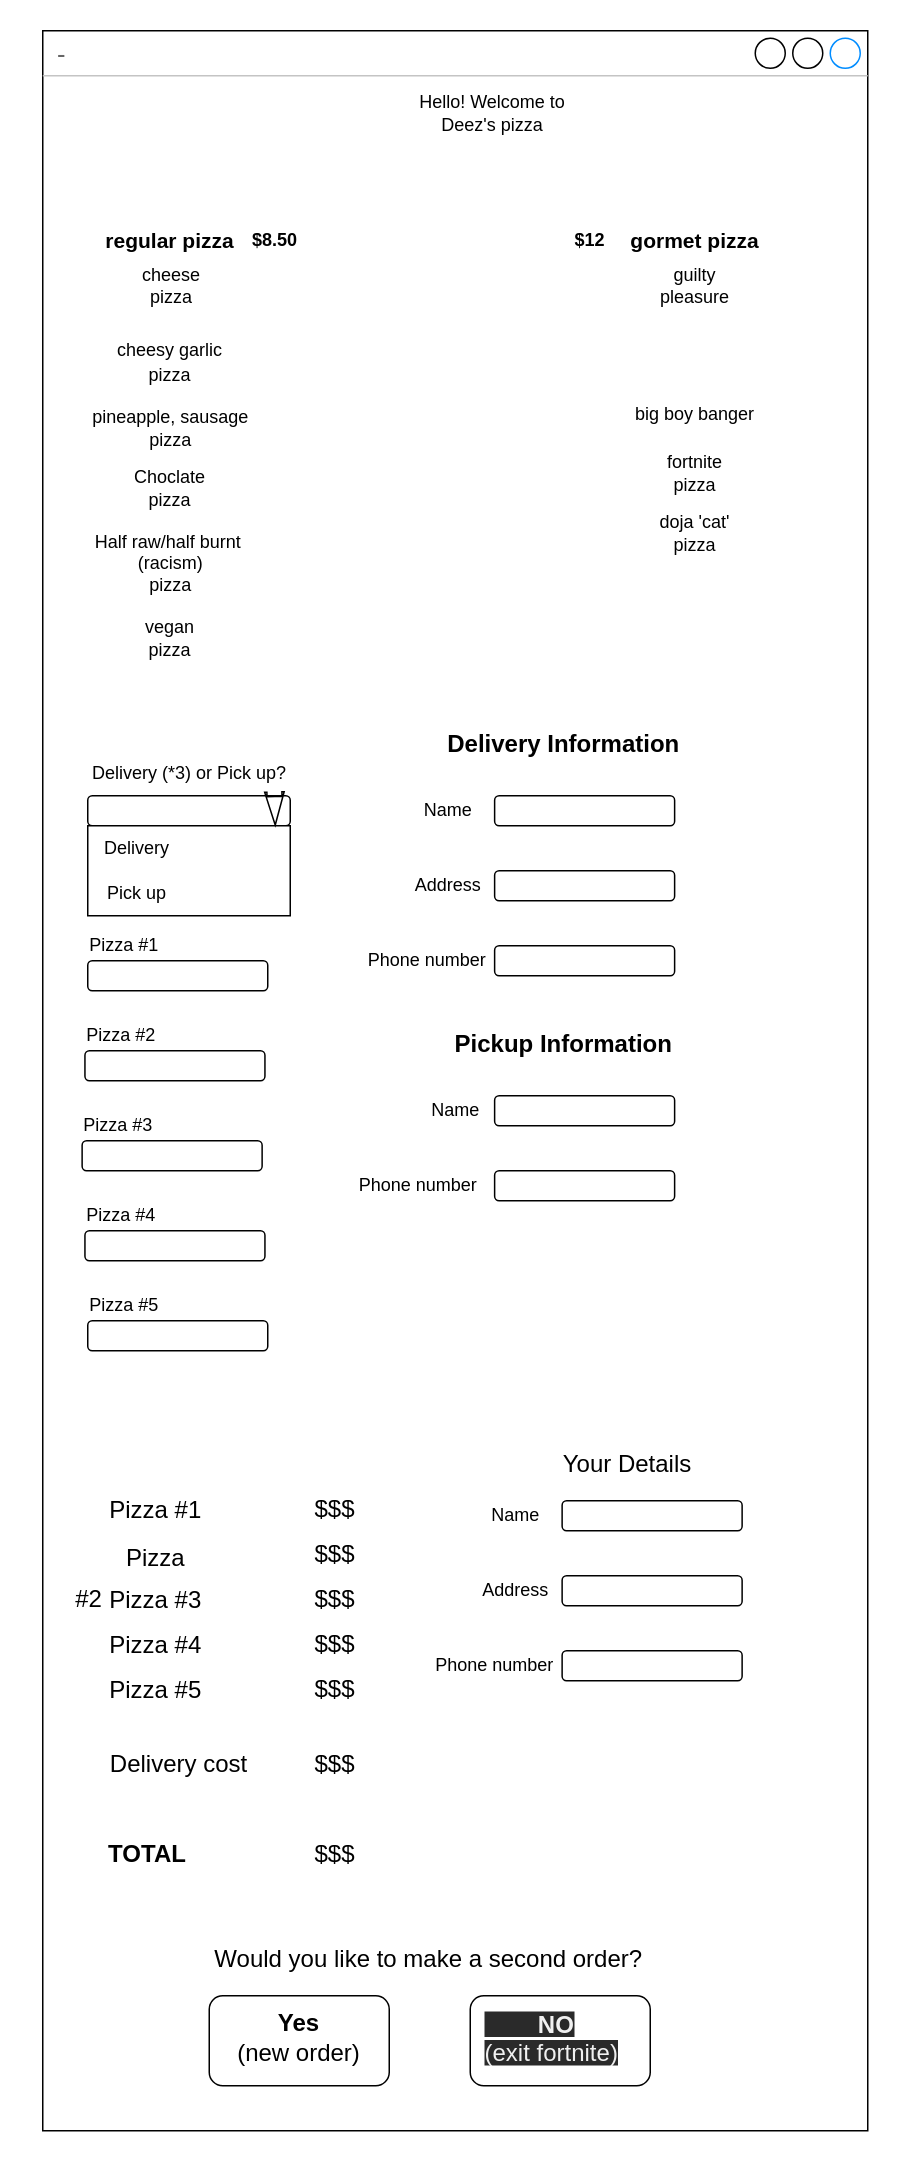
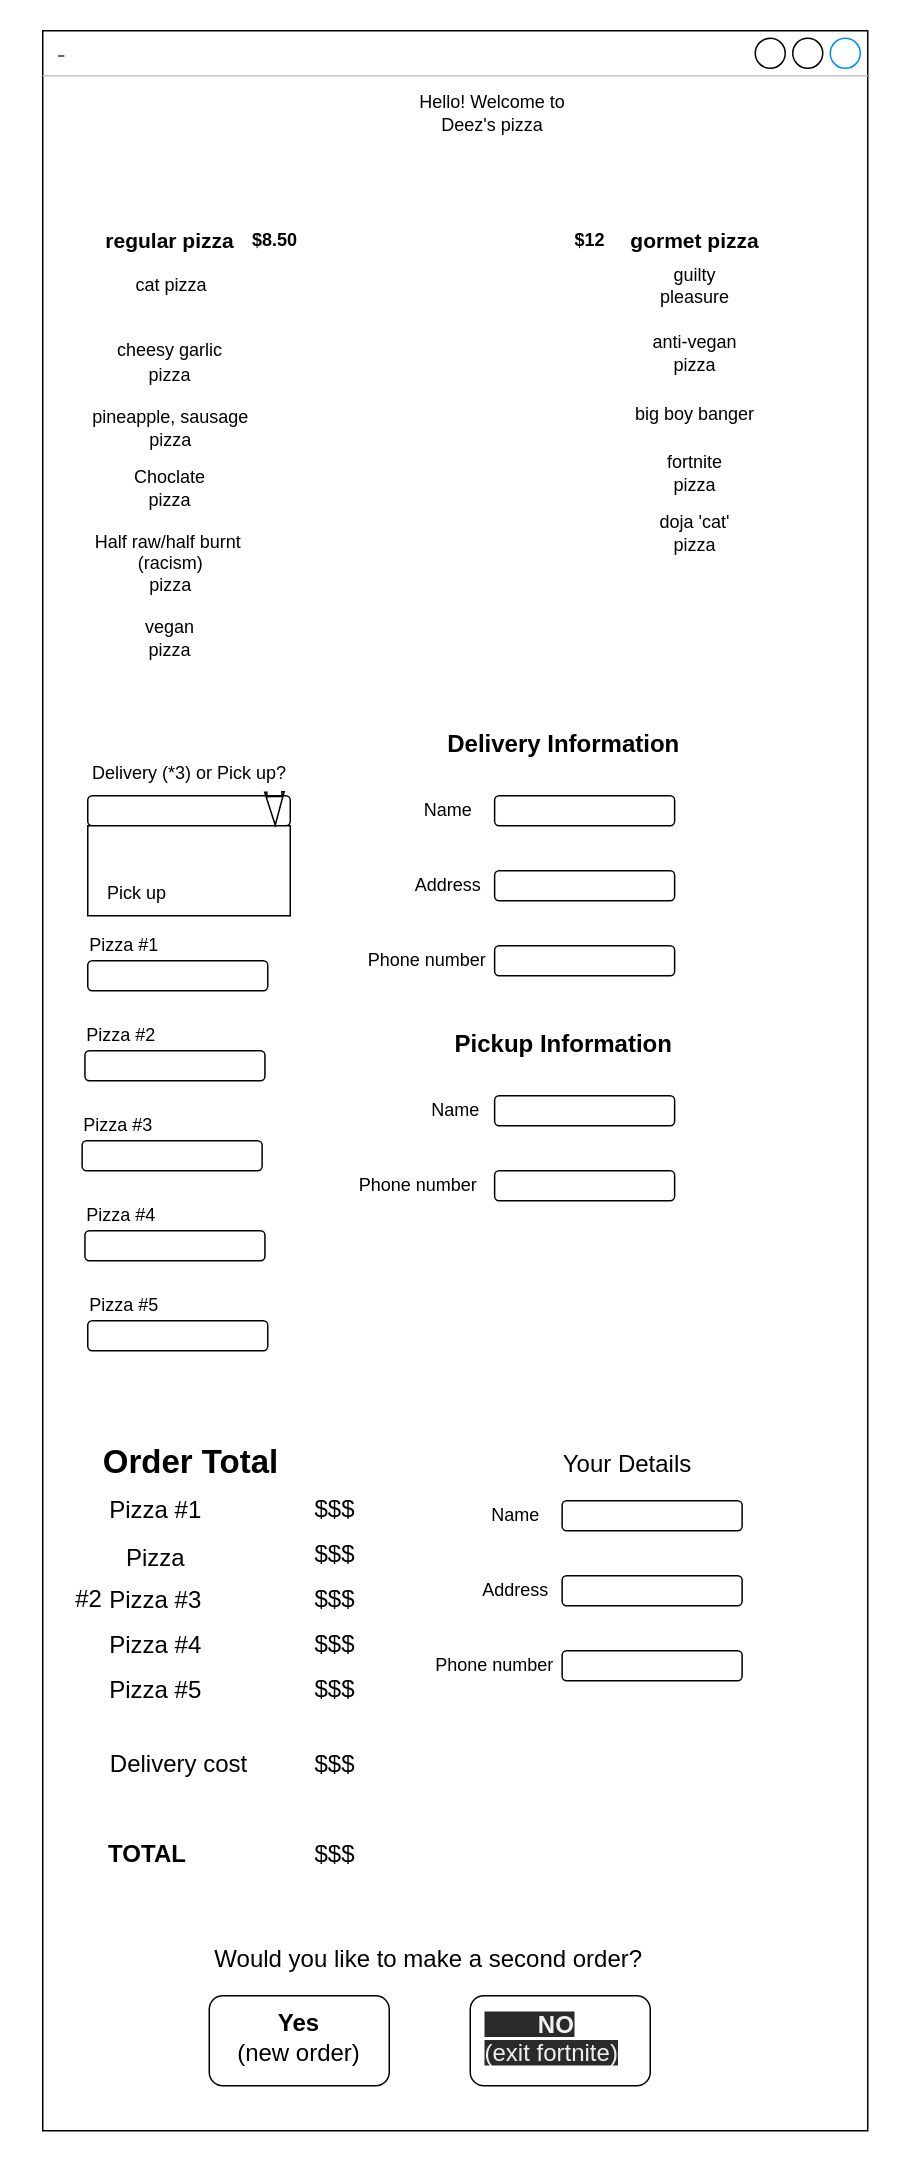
node "cheese pizza": label "cheese pizza" -> "cat pizza"
node "anti-vegan pizza": added
node "Delivery": removed
node "Order Total": added
